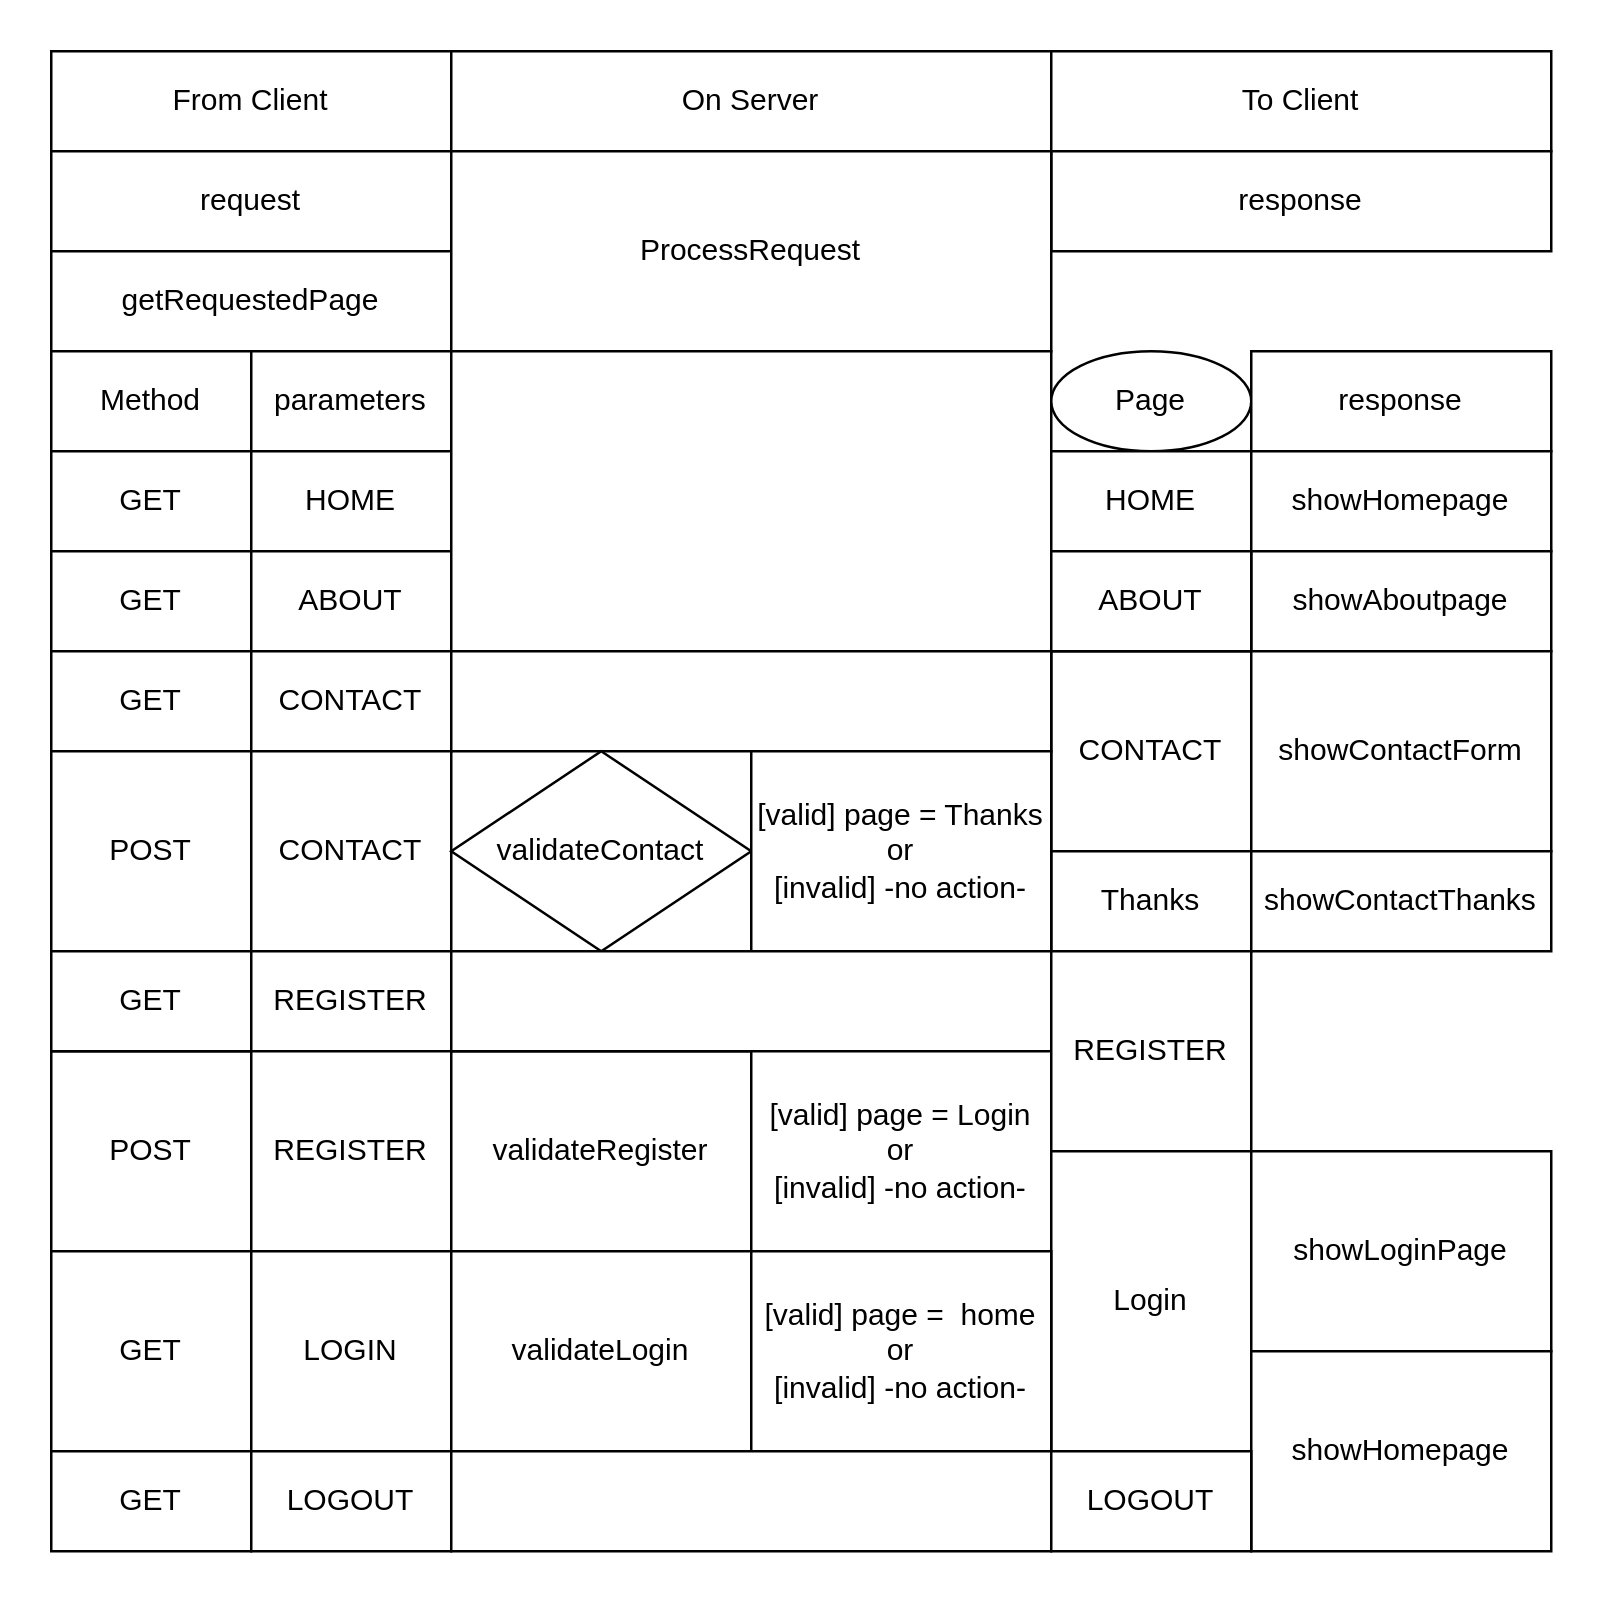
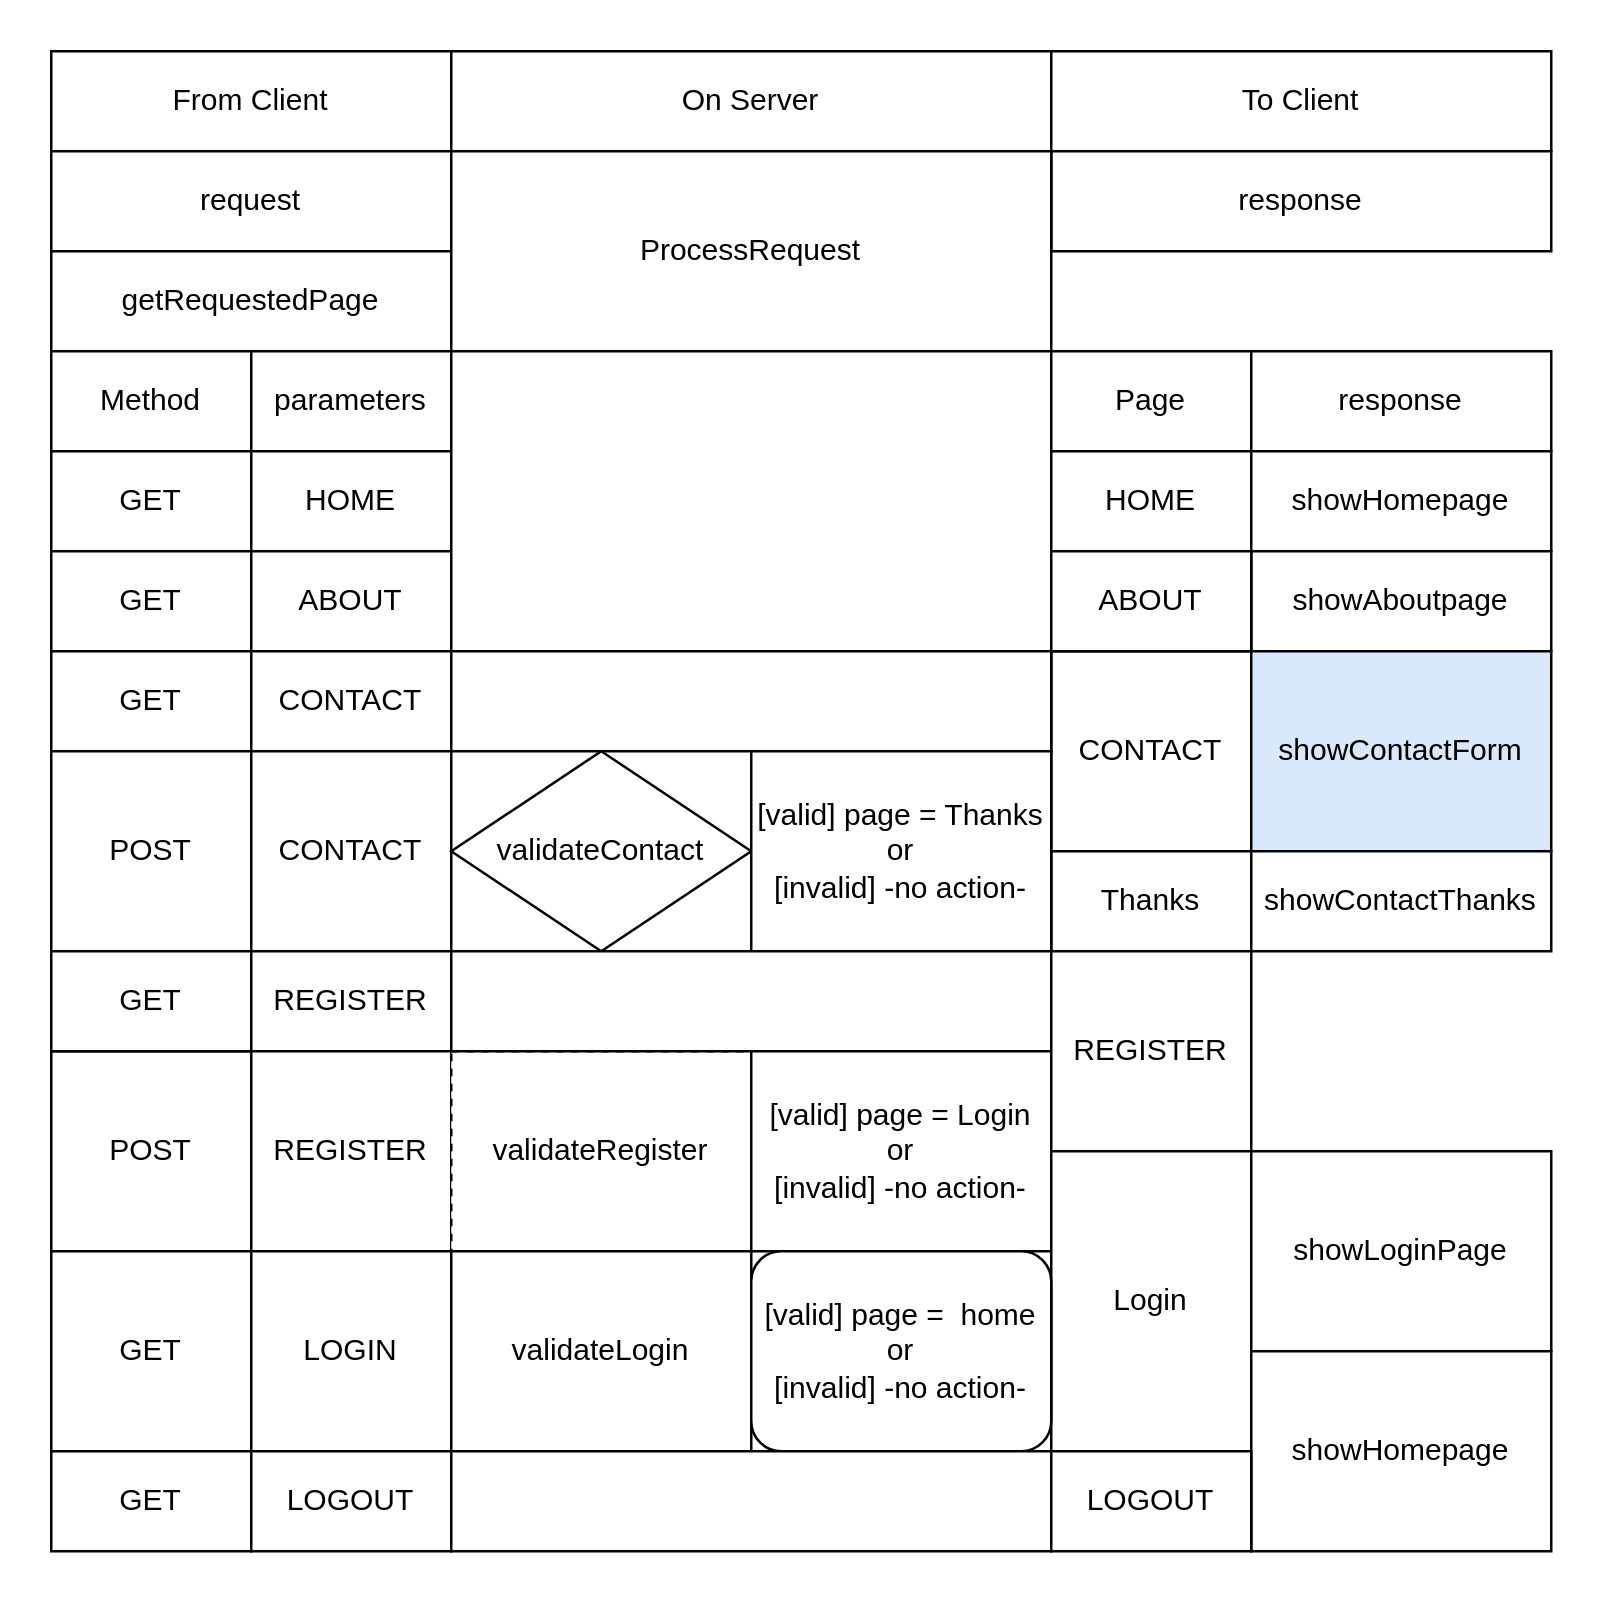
node "Page": shape ellipse -> rectangle
node "showContactForm": fillcolor #ffffff -> #dae8fc
node "validateRegister": style solid -> dashed
node "[valid] page = home or [invalid] -no action-": shape rectangle -> rounded rectangle
